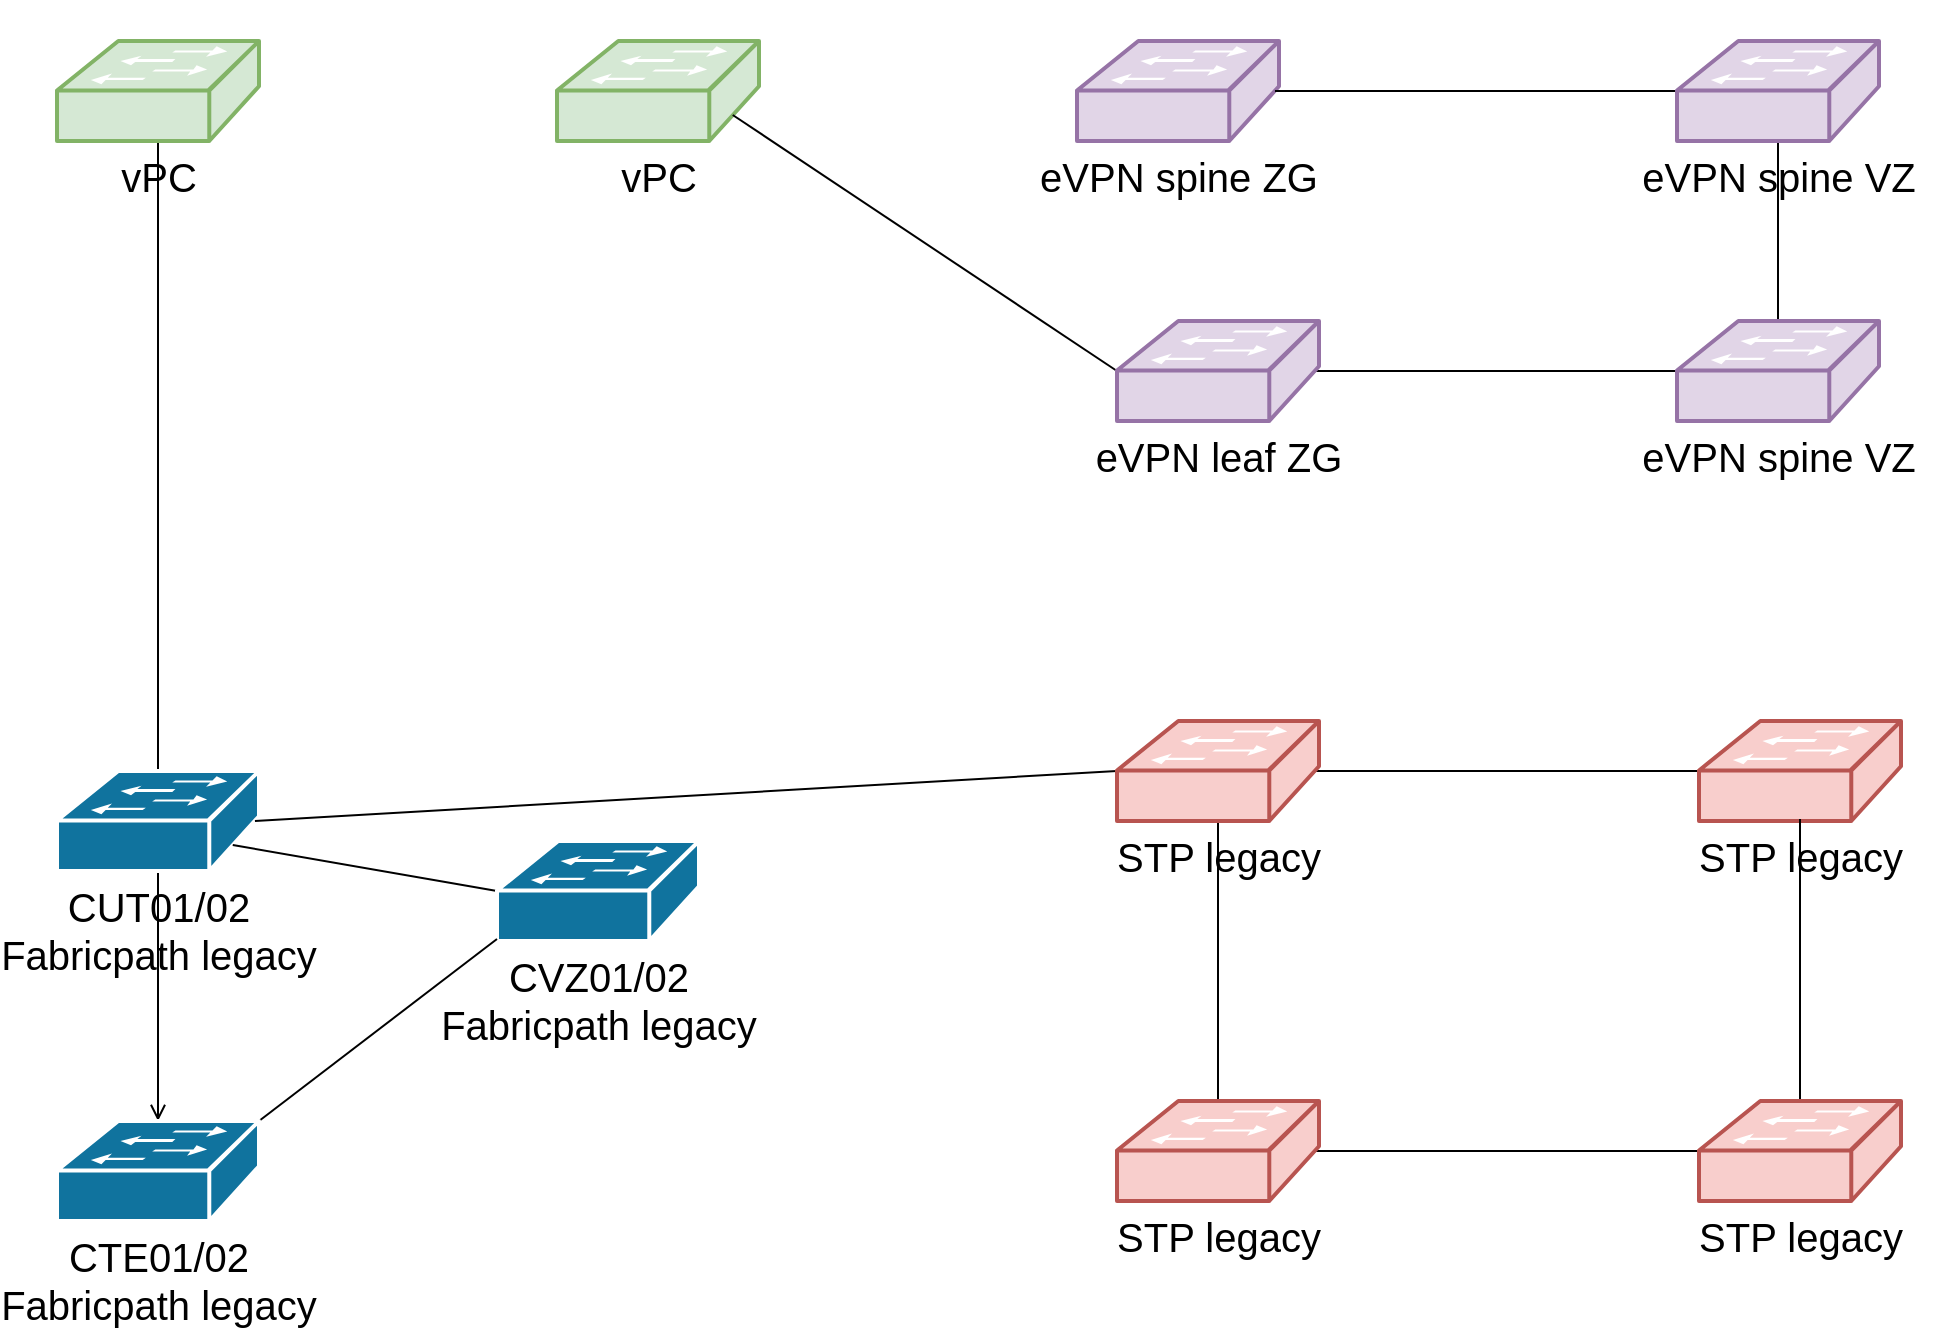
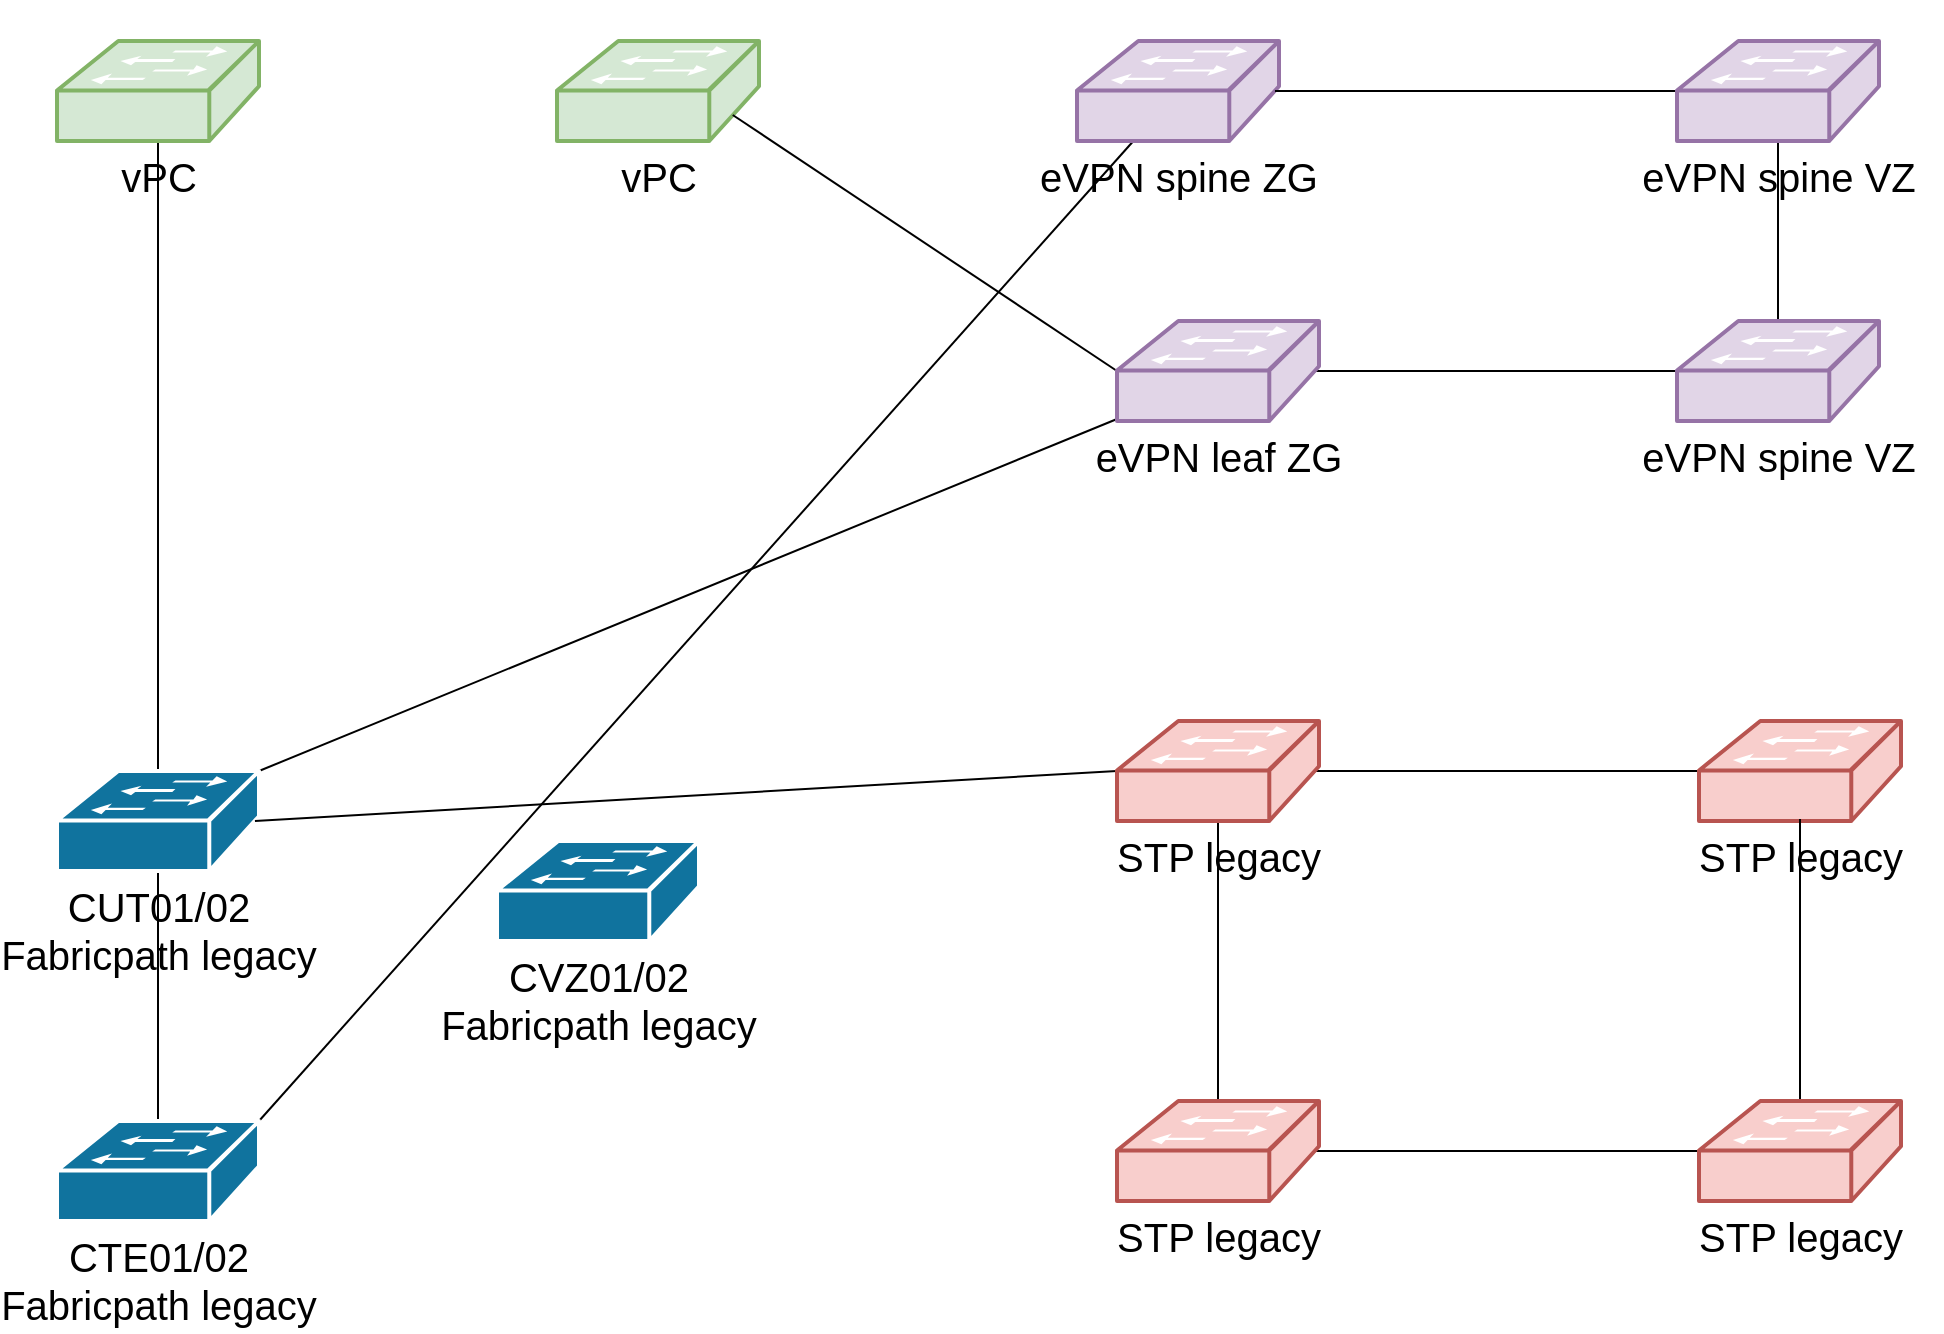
edge "eVPN leaf ZG" -- "CUT01/02 Fabricpath legacy": added
edge "CUT01/02 Fabricpath legacy" -- "CVZ01/02 Fabricpath legacy": removed
edge "CVZ01/02 Fabricpath legacy" -- "CTE01/02 Fabricpath legacy": now "eVPN spine ZG" -- "CTE01/02 Fabricpath legacy"
edge "CUT01/02 Fabricpath legacy" -> "CTE01/02 Fabricpath legacy": arrowhead open -> none
